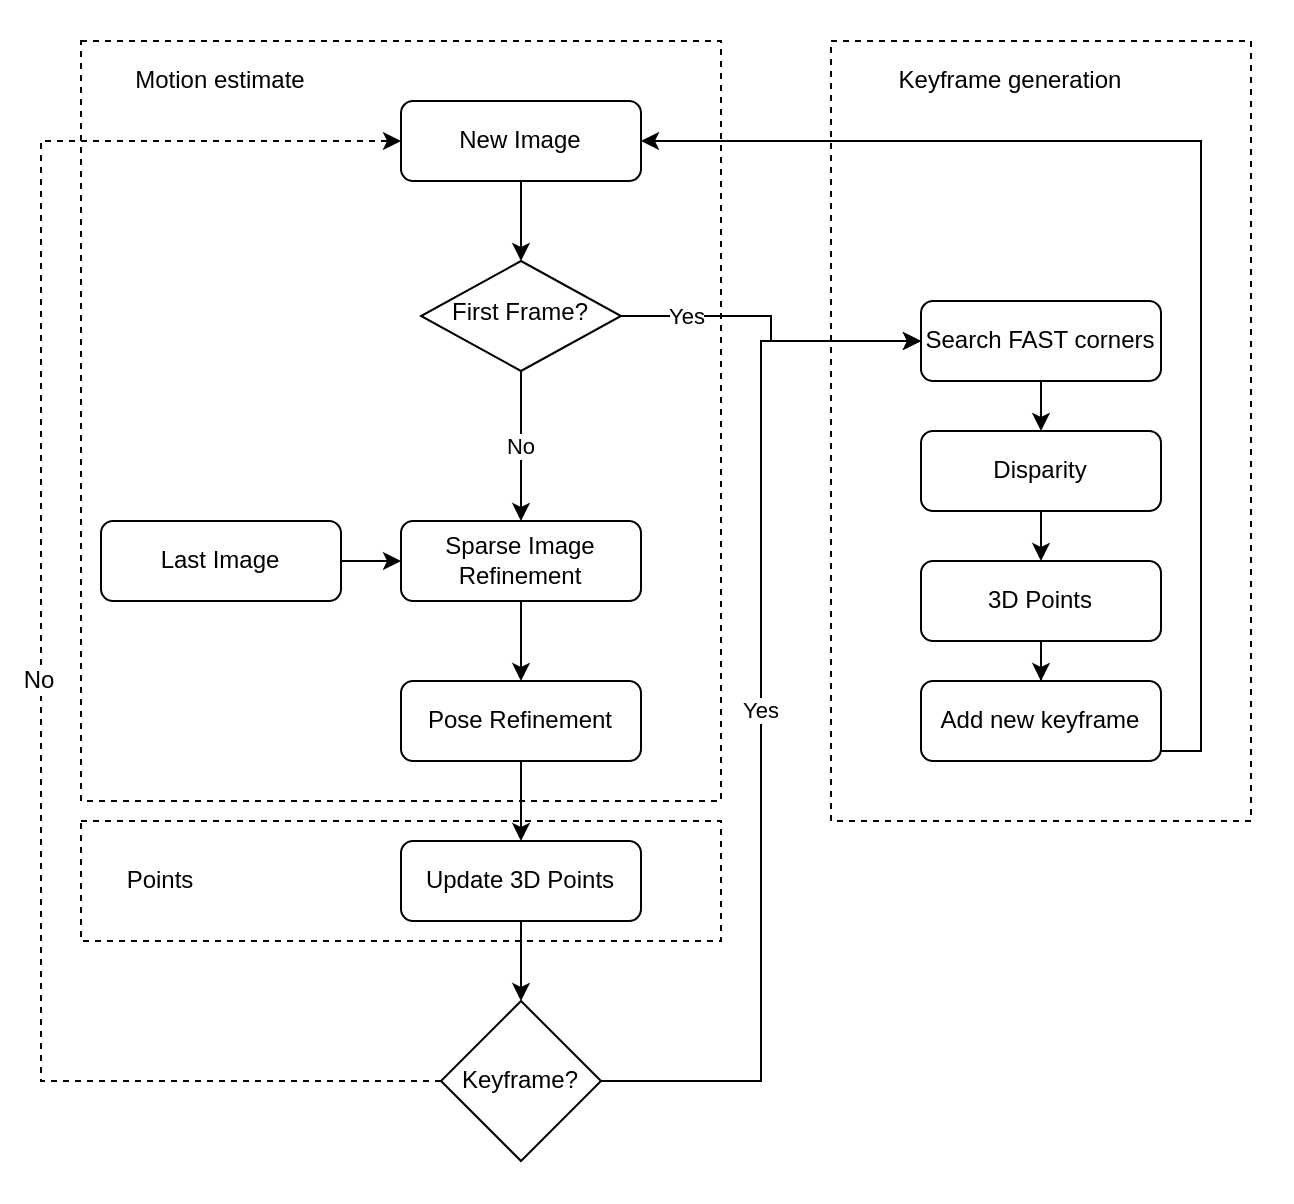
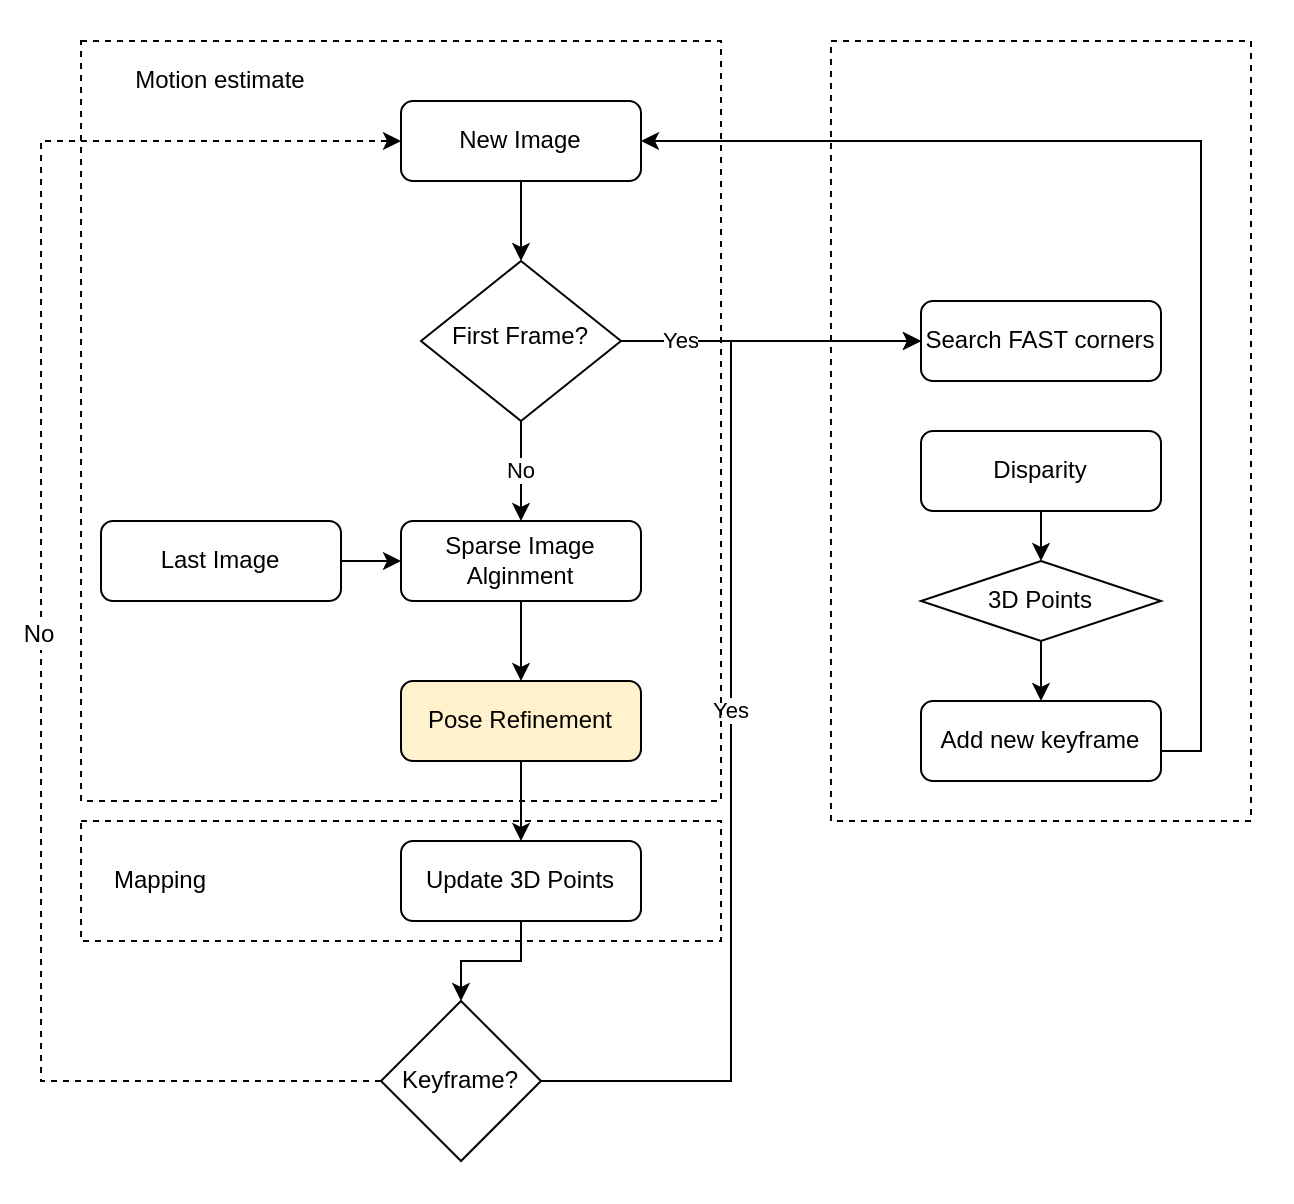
node "Keyframe generation": removed
node "First Frame?": size 200x110 -> 200x160
edge "Search FAST corners" -> "Disparity": removed
node "Sparse Image Refinement": label "Sparse Image Refinement" -> "Sparse Image Alginment"
node "3D Points": shape rounded rectangle -> diamond
node "Pose Refinement": fillcolor #ffffff -> #fff2cc
node "Add new keyframe": moved (1041, 721) -> (1041, 741)
node "Points": label "Points" -> "Mapping"
node "Keyframe?": moved (521, 1081) -> (461, 1081)
